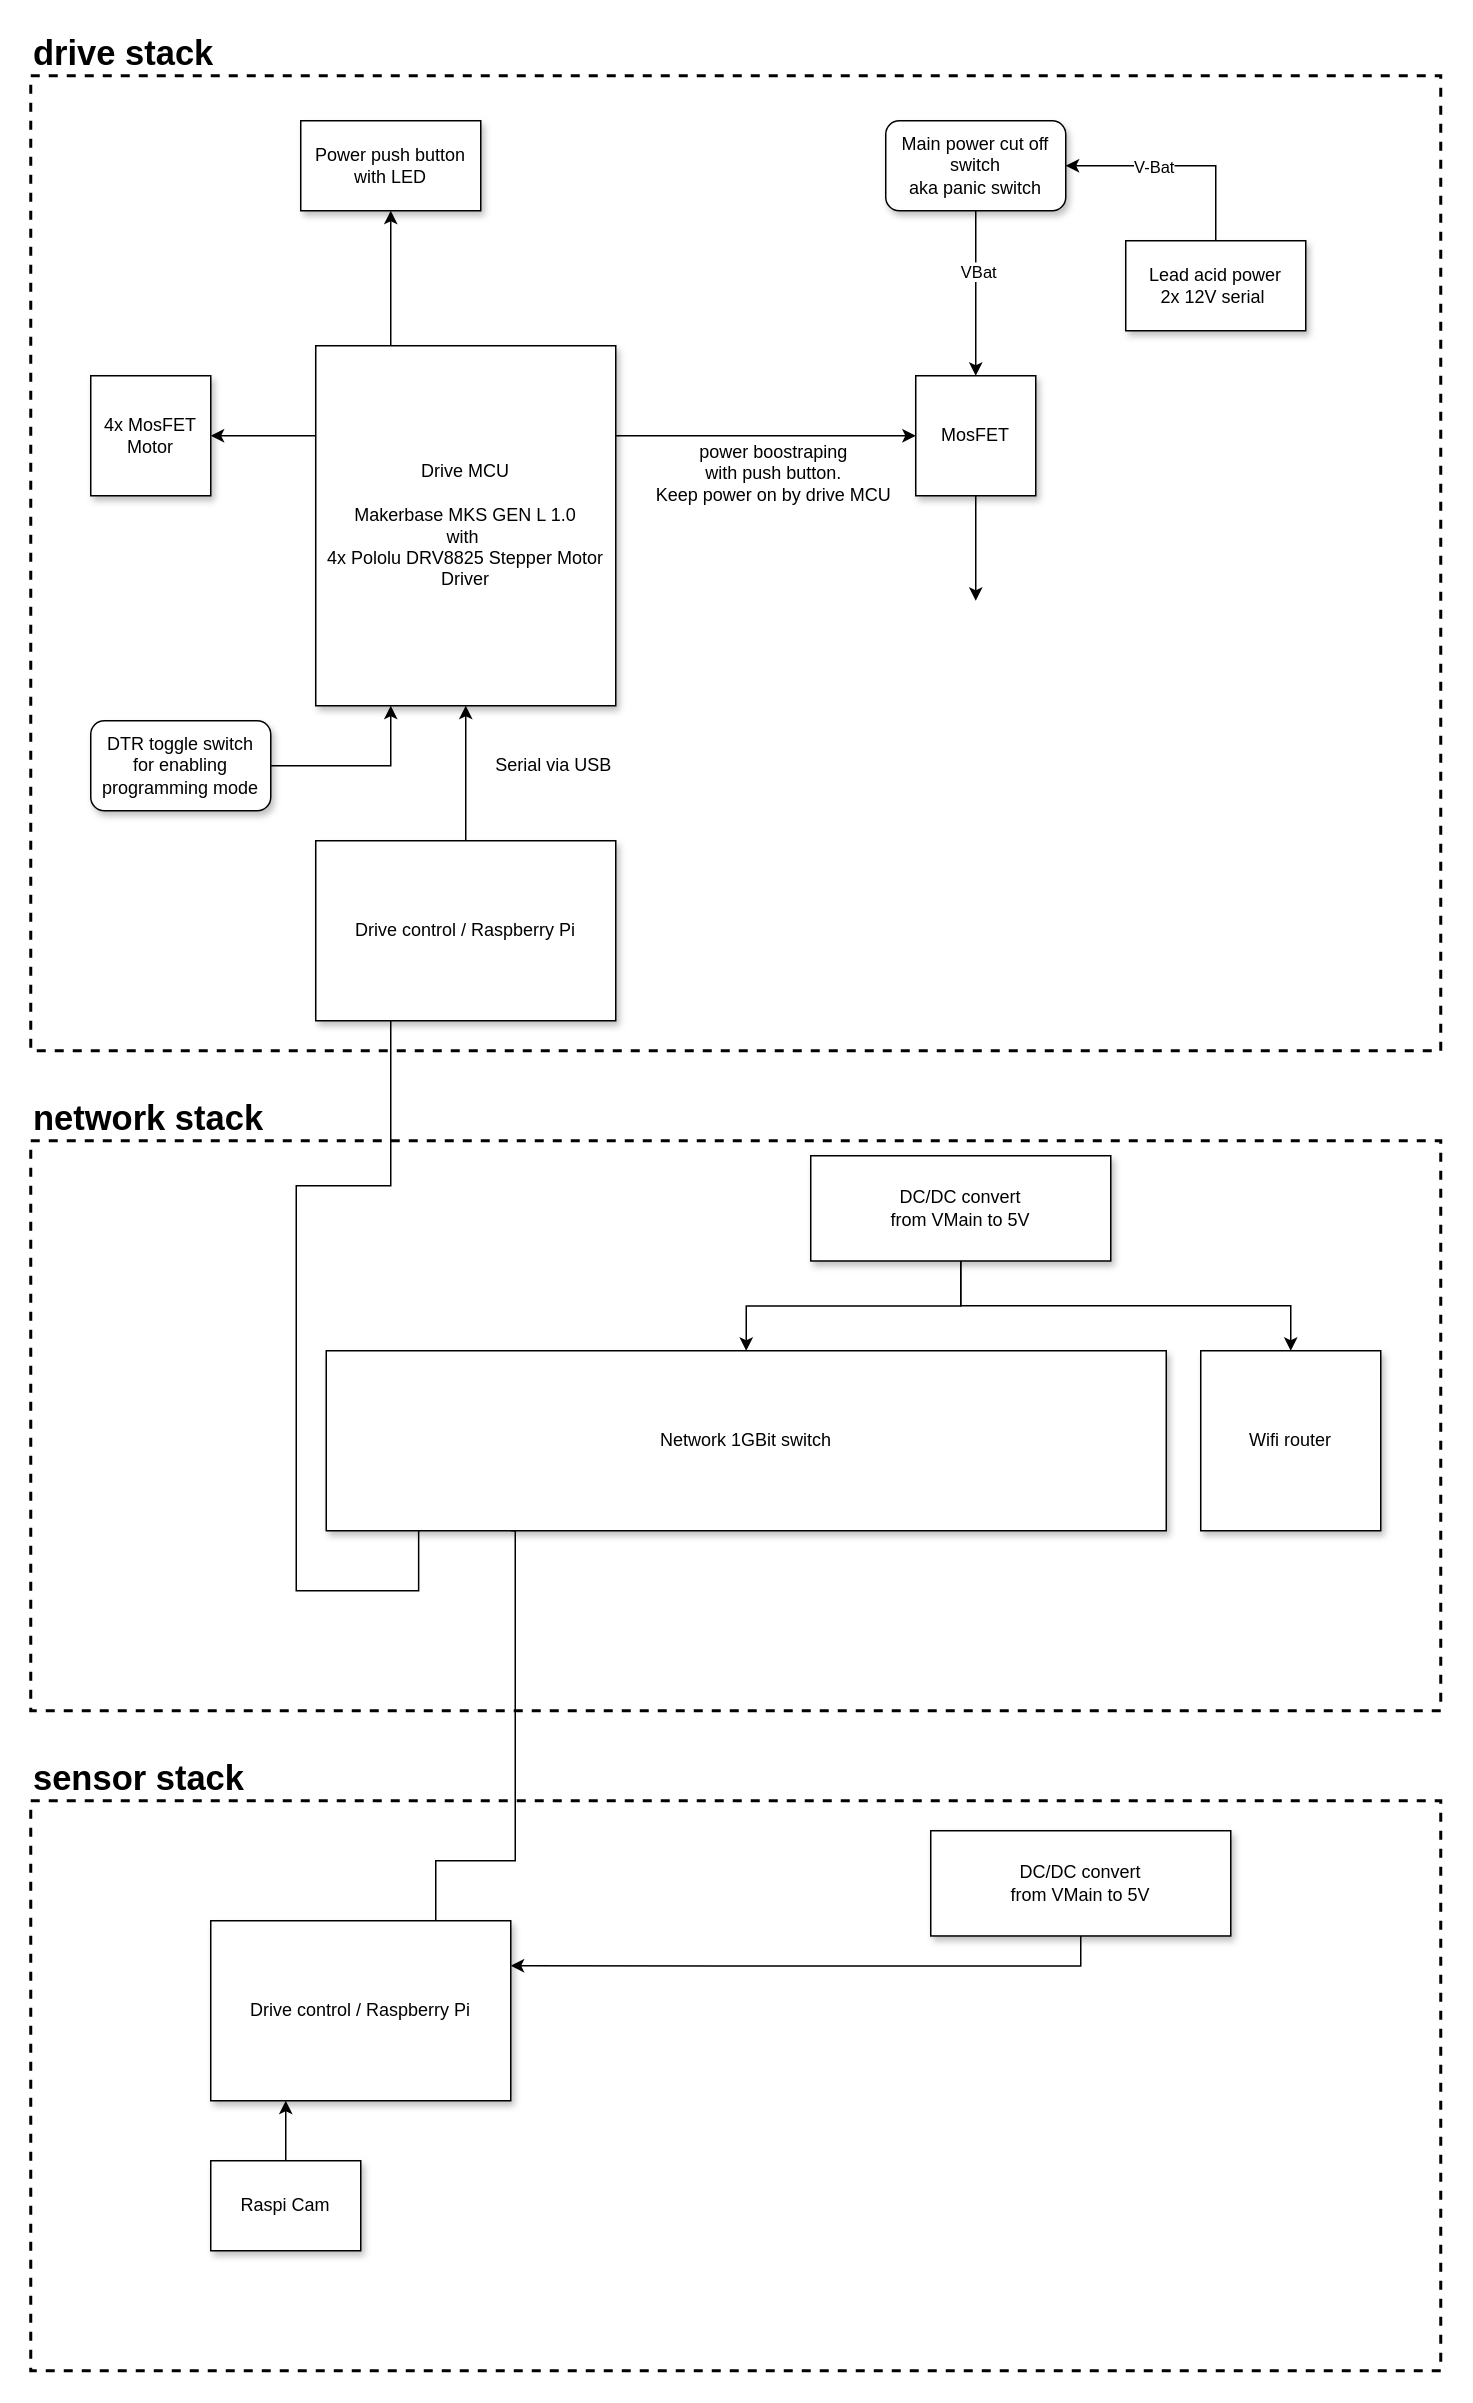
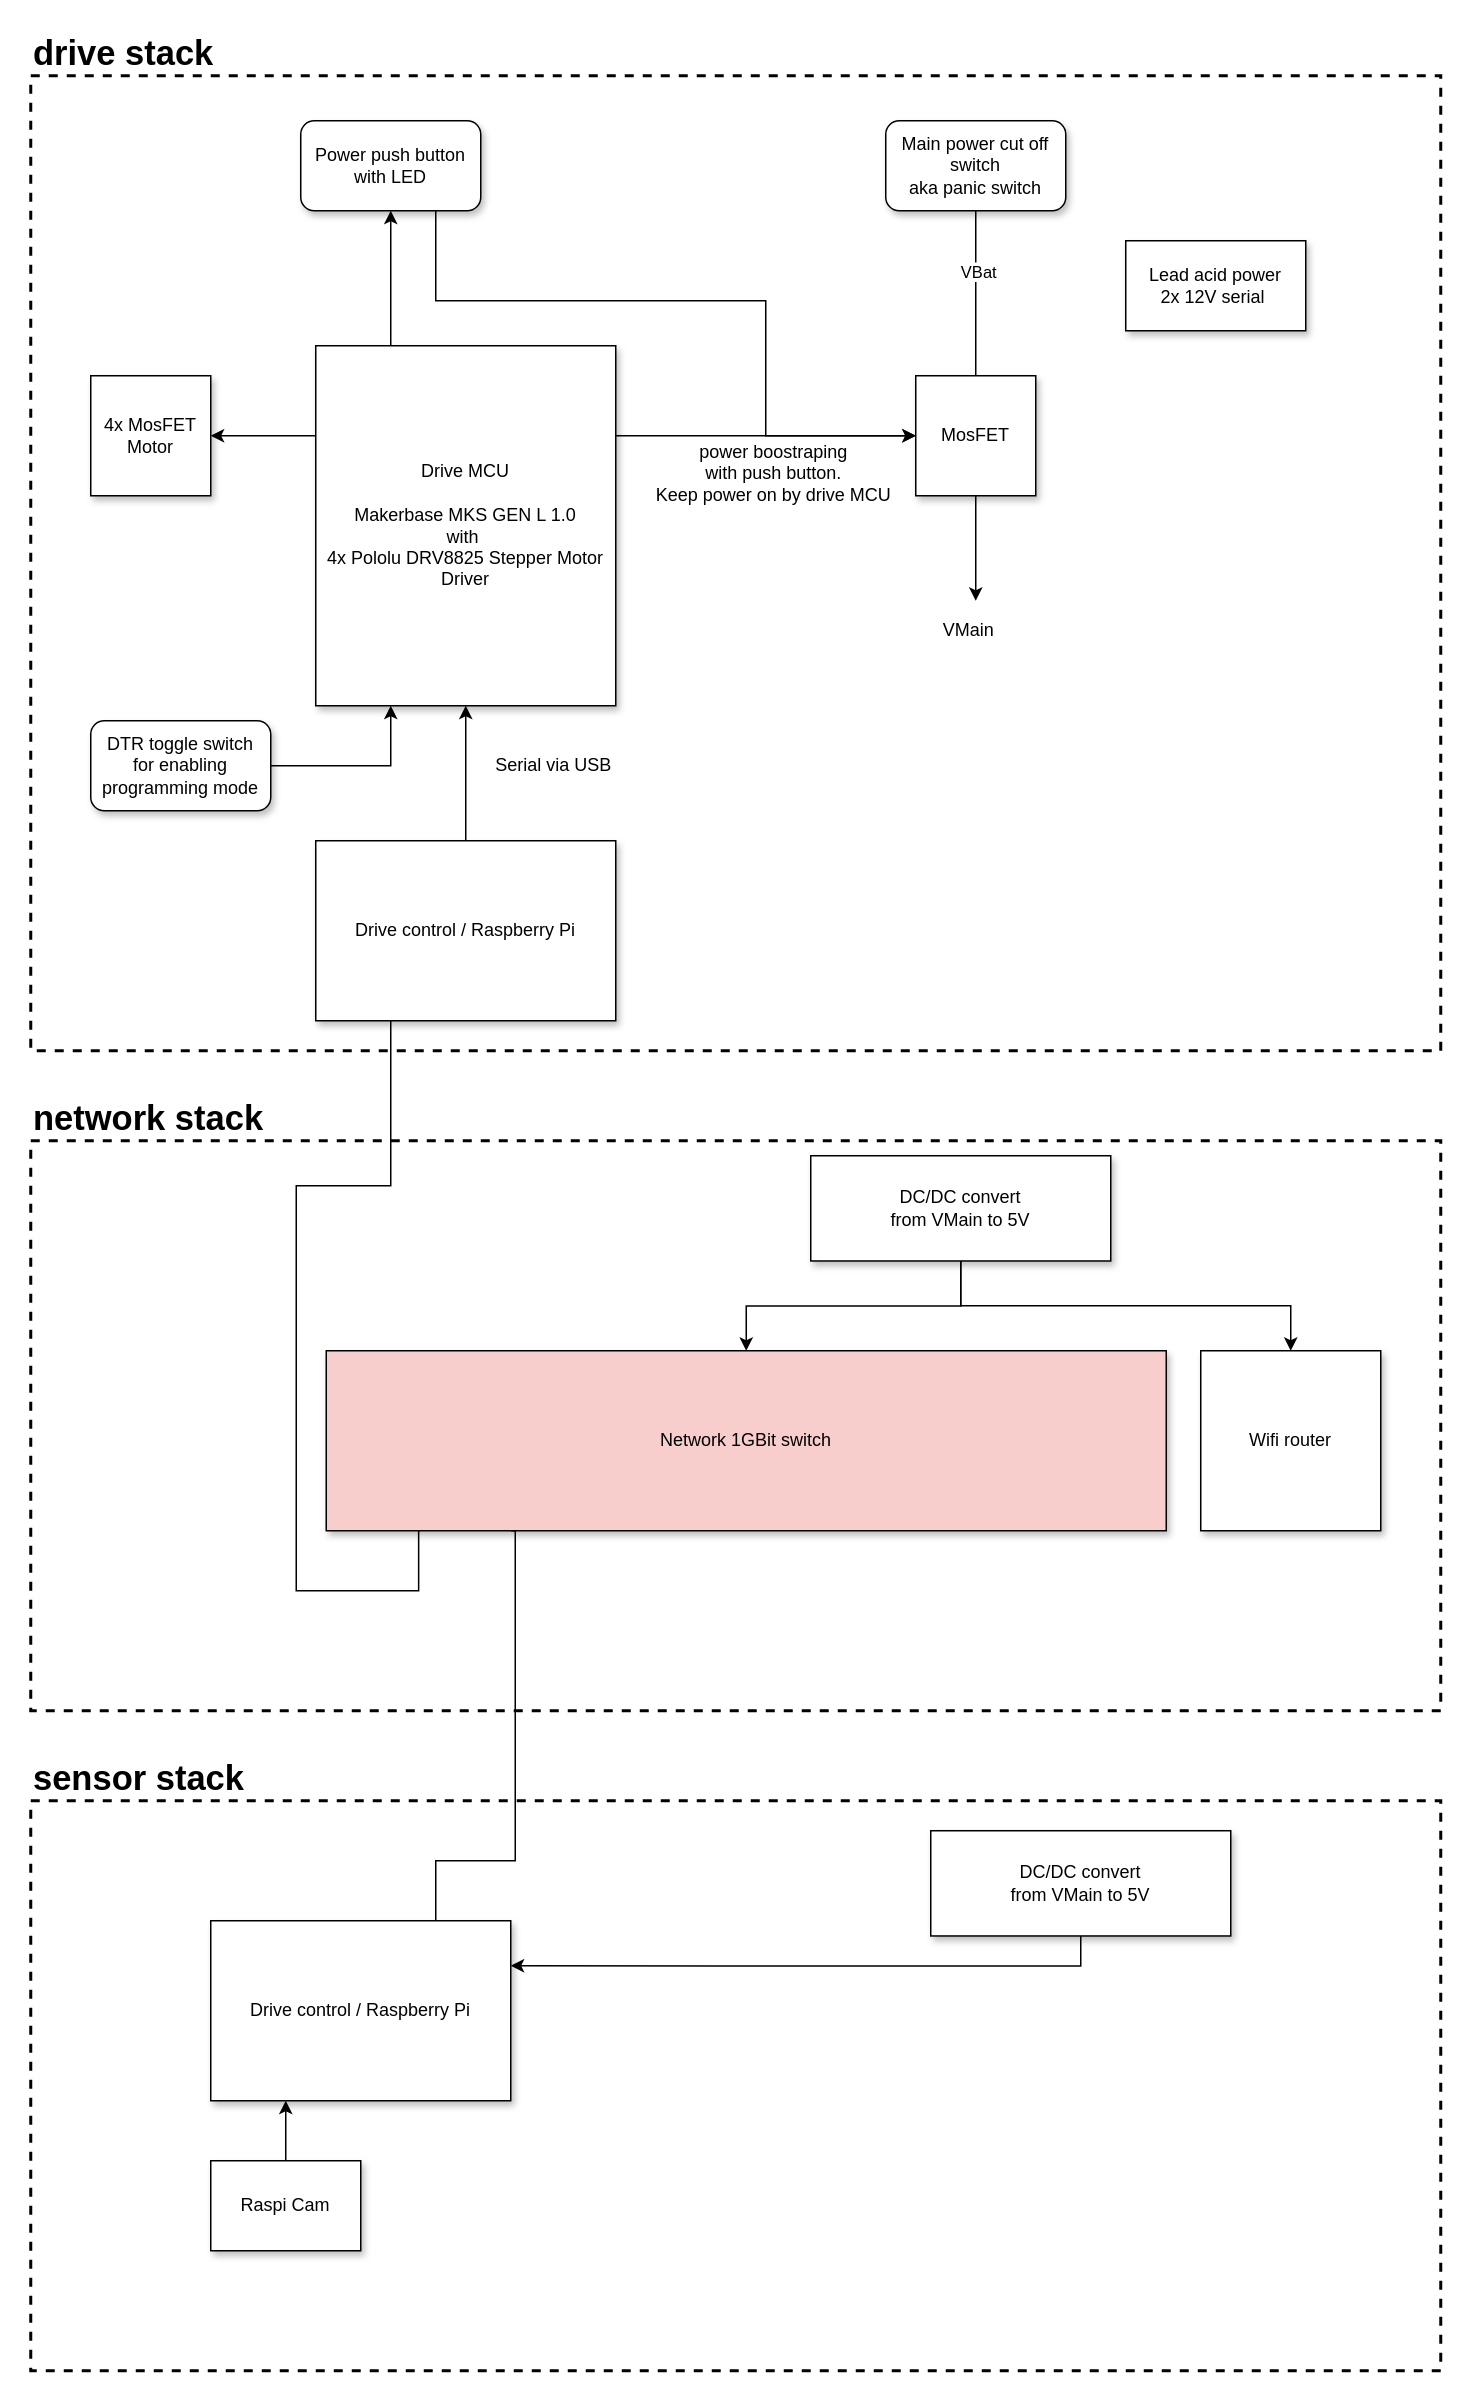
node "Power push button with LED": shape rectangle -> rounded rectangle
edge "Lead acid power 2x 12V serial" -> "Main power cut off switch aka panic switch": removed, label "V-Bat"
edge "Power push button with LED" -> "MosFET": added
edge "Main power cut off switch aka panic switch" -> "MosFET": arrowhead classic -> none
node "VMain": added
node "Network 1GBit switch": fillcolor #ffffff -> #f8cecc
